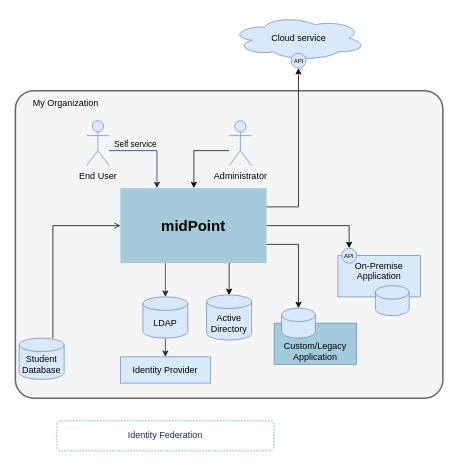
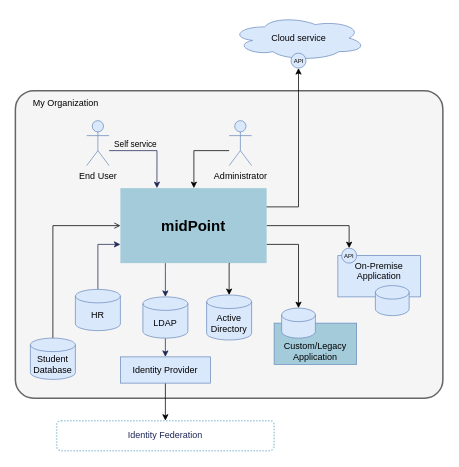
edge "HR" -> "midPoint": added
node "HR": added
node "Student Database": moved (42, 359) -> (53, 359)
edge "Identity Provider" -> "Identity Federation": added
